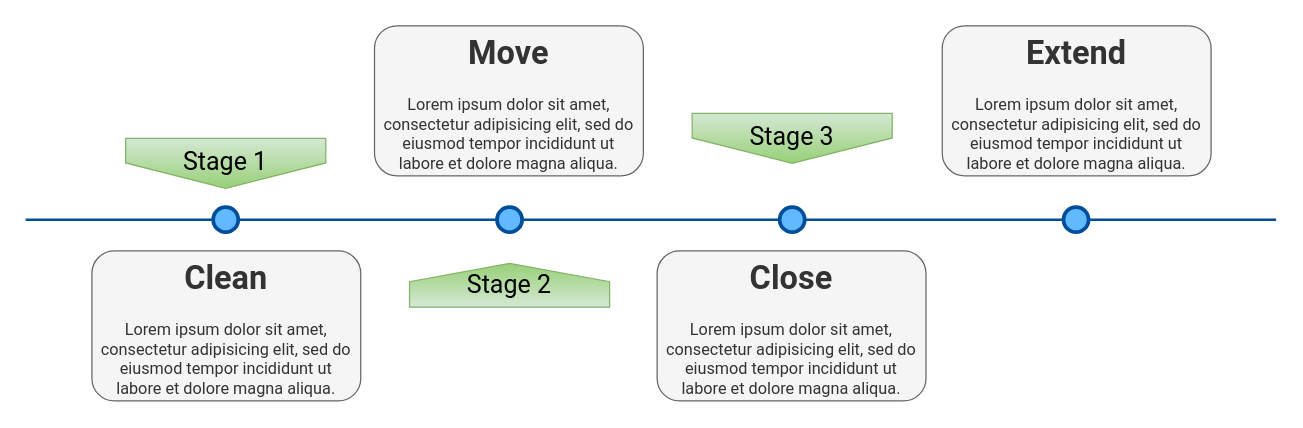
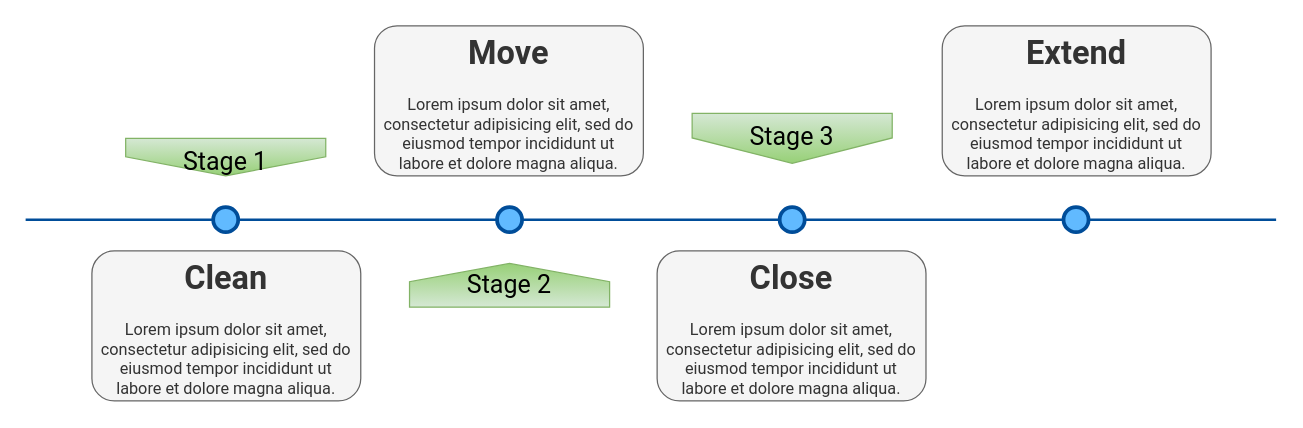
node "Stage 1": size 200x50 -> 200x38
